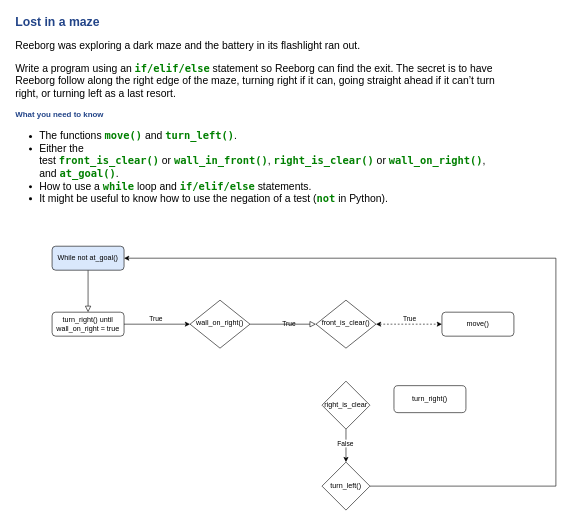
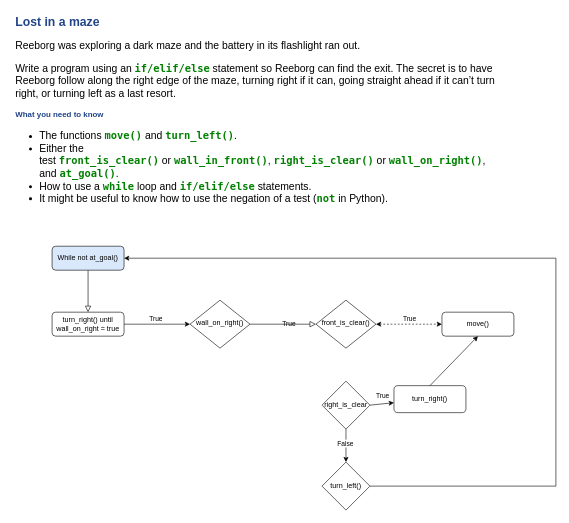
edge "turn_right()" -> "move()": added
edge "right_is_clear" -> "turn_right()": added, label "True"
